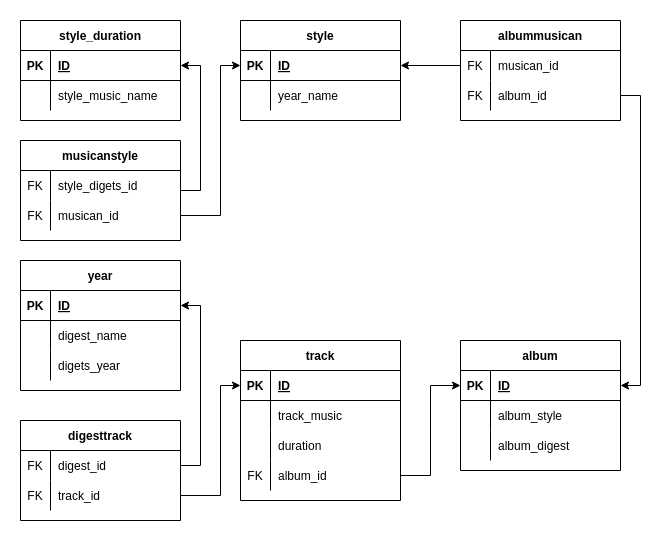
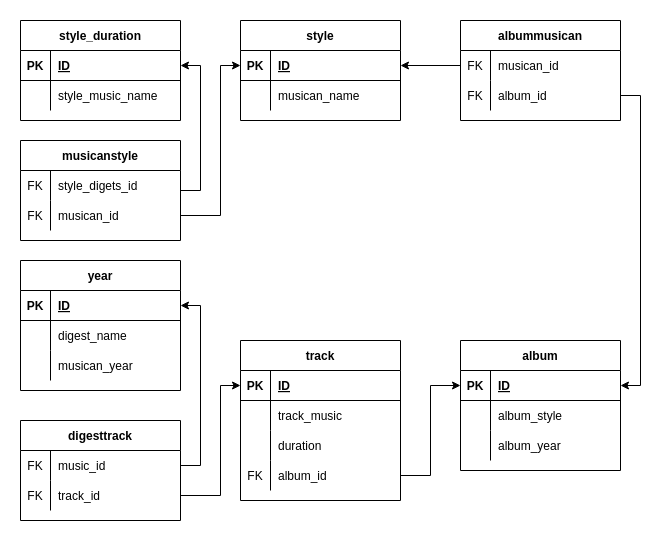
node "year_name": label "year_name" -> "musican_name"
node "digets_year": label "digets_year" -> "musican_year"
node "album_digest": label "album_digest" -> "album_year"
node "digest_id": label "digest_id" -> "music_id"
